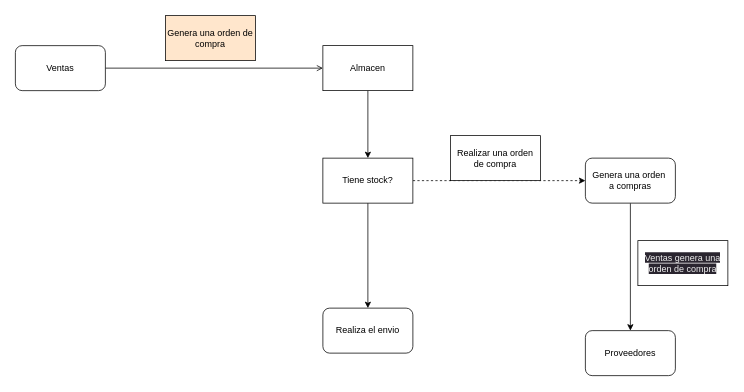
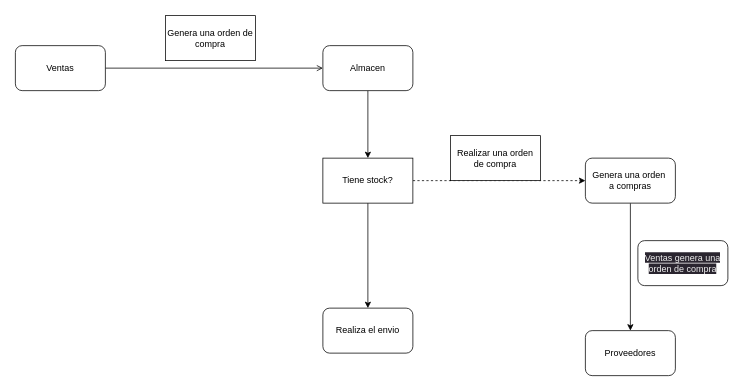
node "Genera una orden de compra": fillcolor #ffe6cc -> #ffffff
node "Almacen": shape rectangle -> rounded rectangle
node "Ventas genera una orden de compra": shape rectangle -> rounded rectangle
